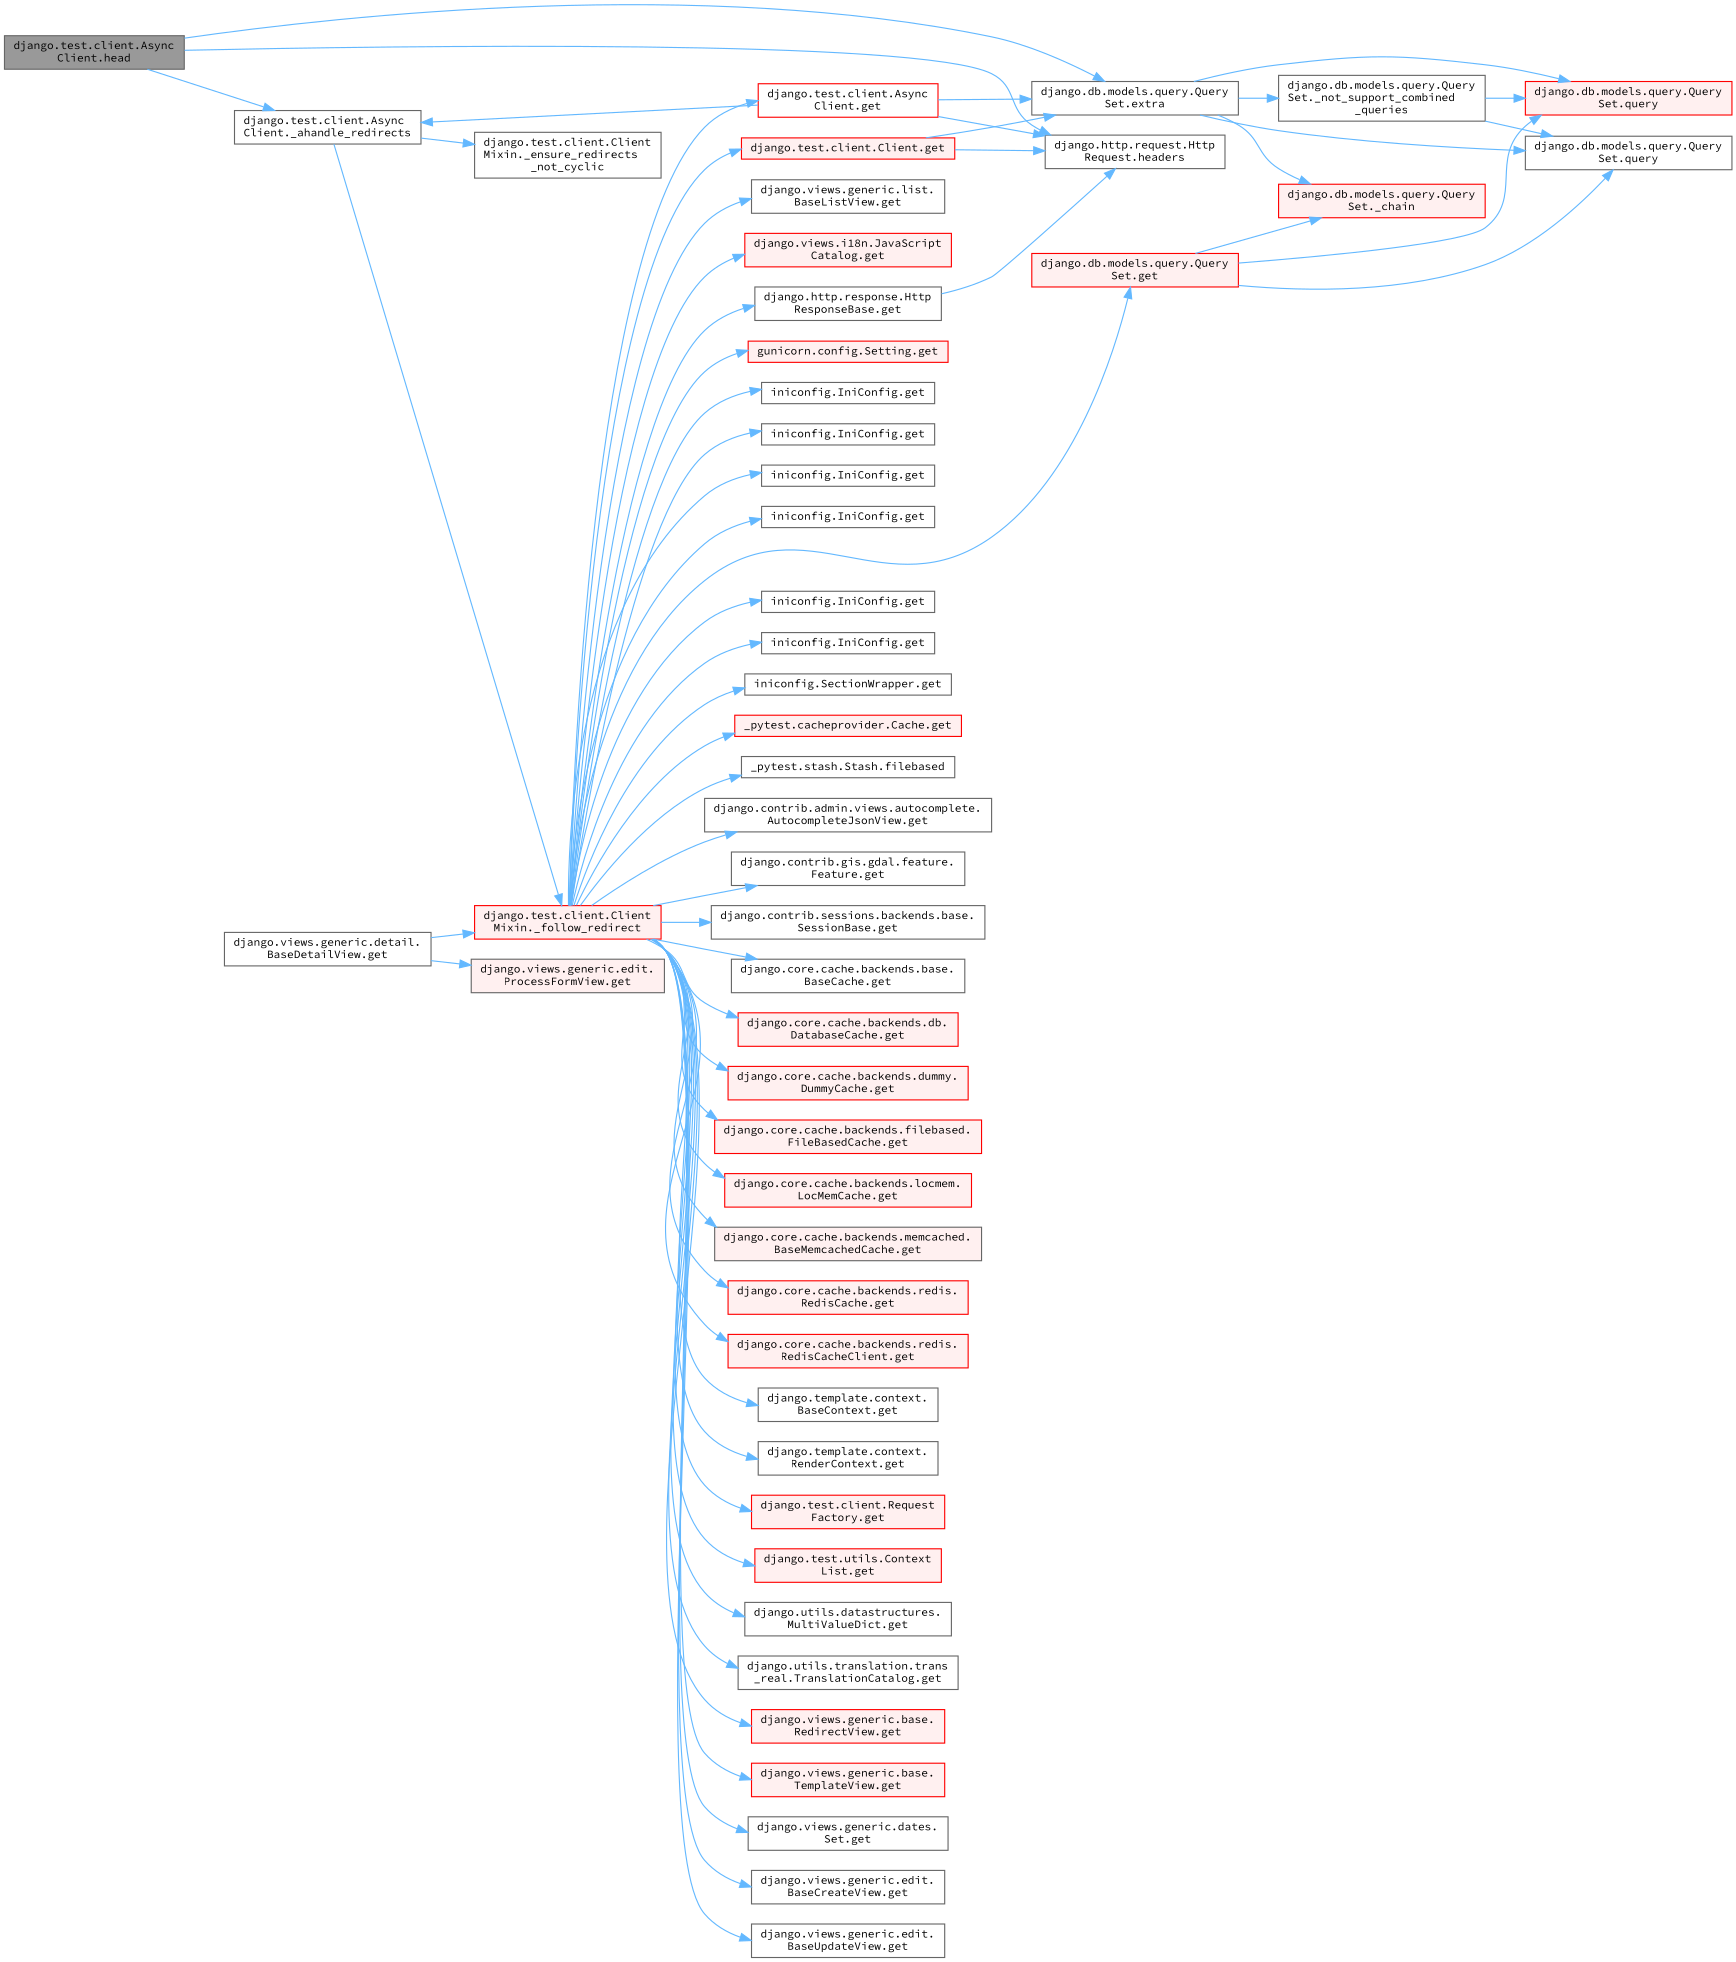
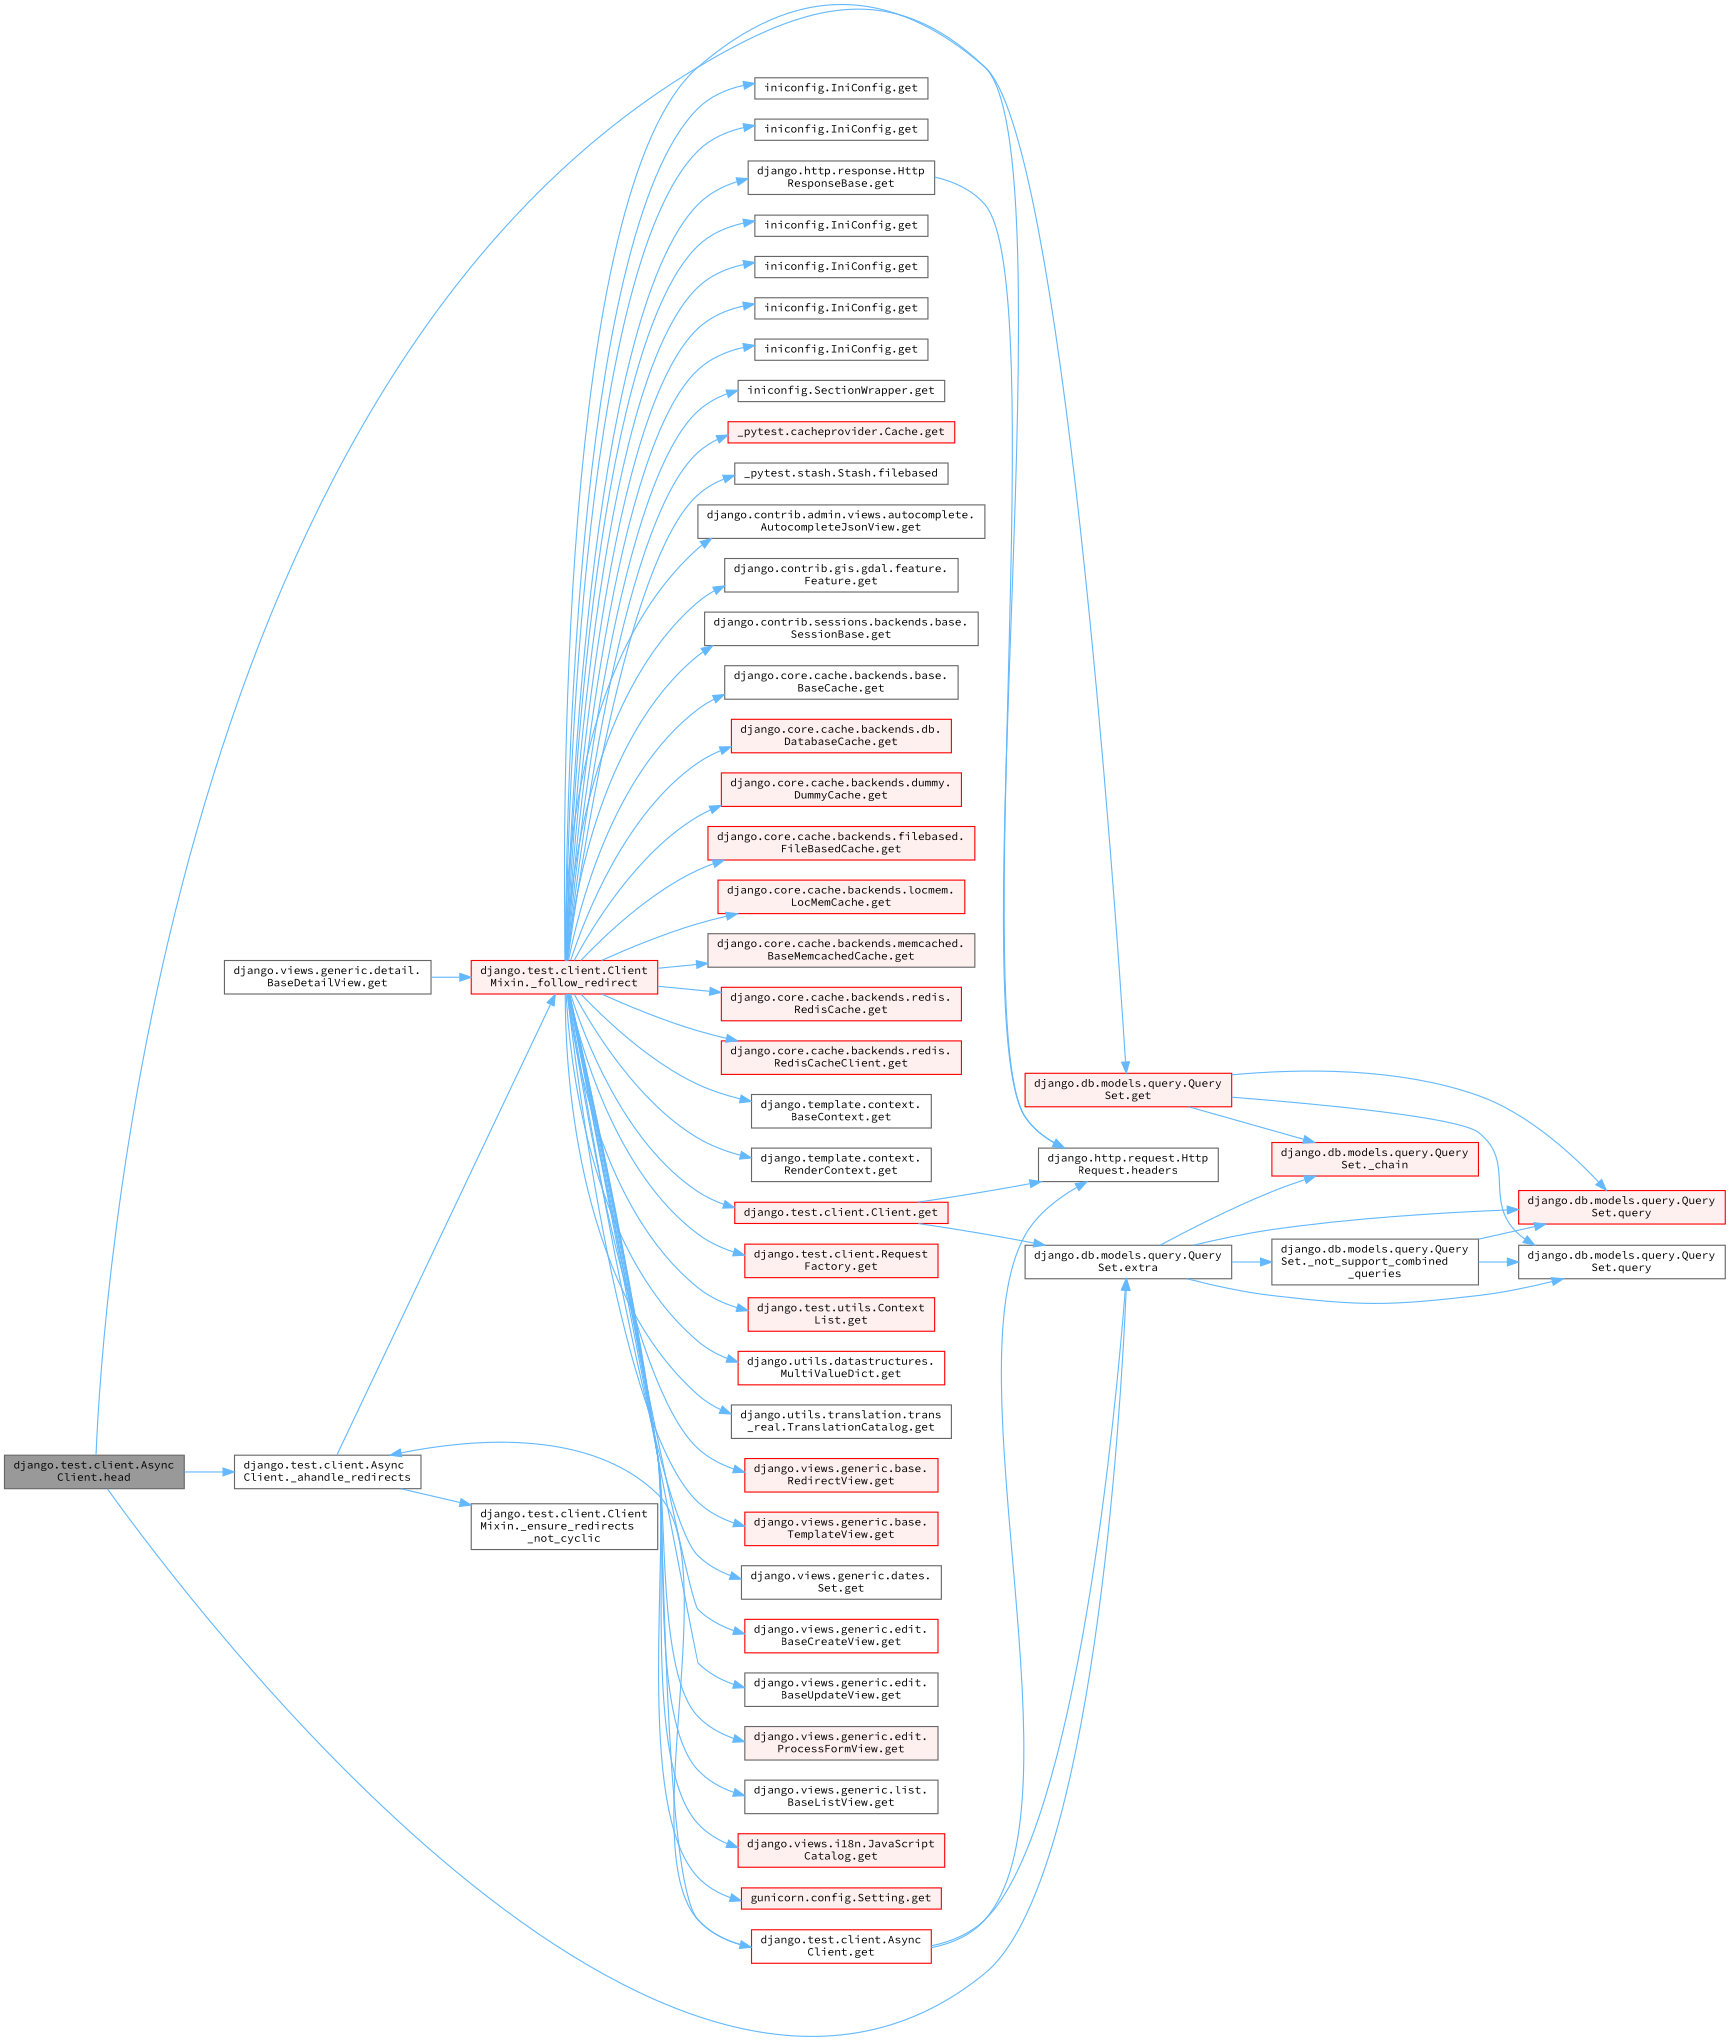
edge "django.views.generic.detail. BaseDetailView.get" -> "django.views.generic.edit. ProcessFormView.get": now "django.test.client.Client Mixin._follow_redirect" -> "django.views.generic.edit. ProcessFormView.get"
node "django.utils.datastructures. MultiValueDict.get": color grey40 -> red
node "django.views.generic.edit. BaseCreateView.get": color grey40 -> red
